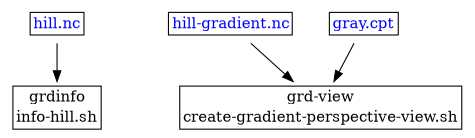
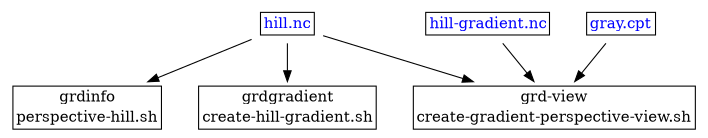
edge "hill.nc" -> "grd-view": added
node "grdgradient": added
node "grdinfo": text "info-hill.sh" -> "perspective-hill.sh"
